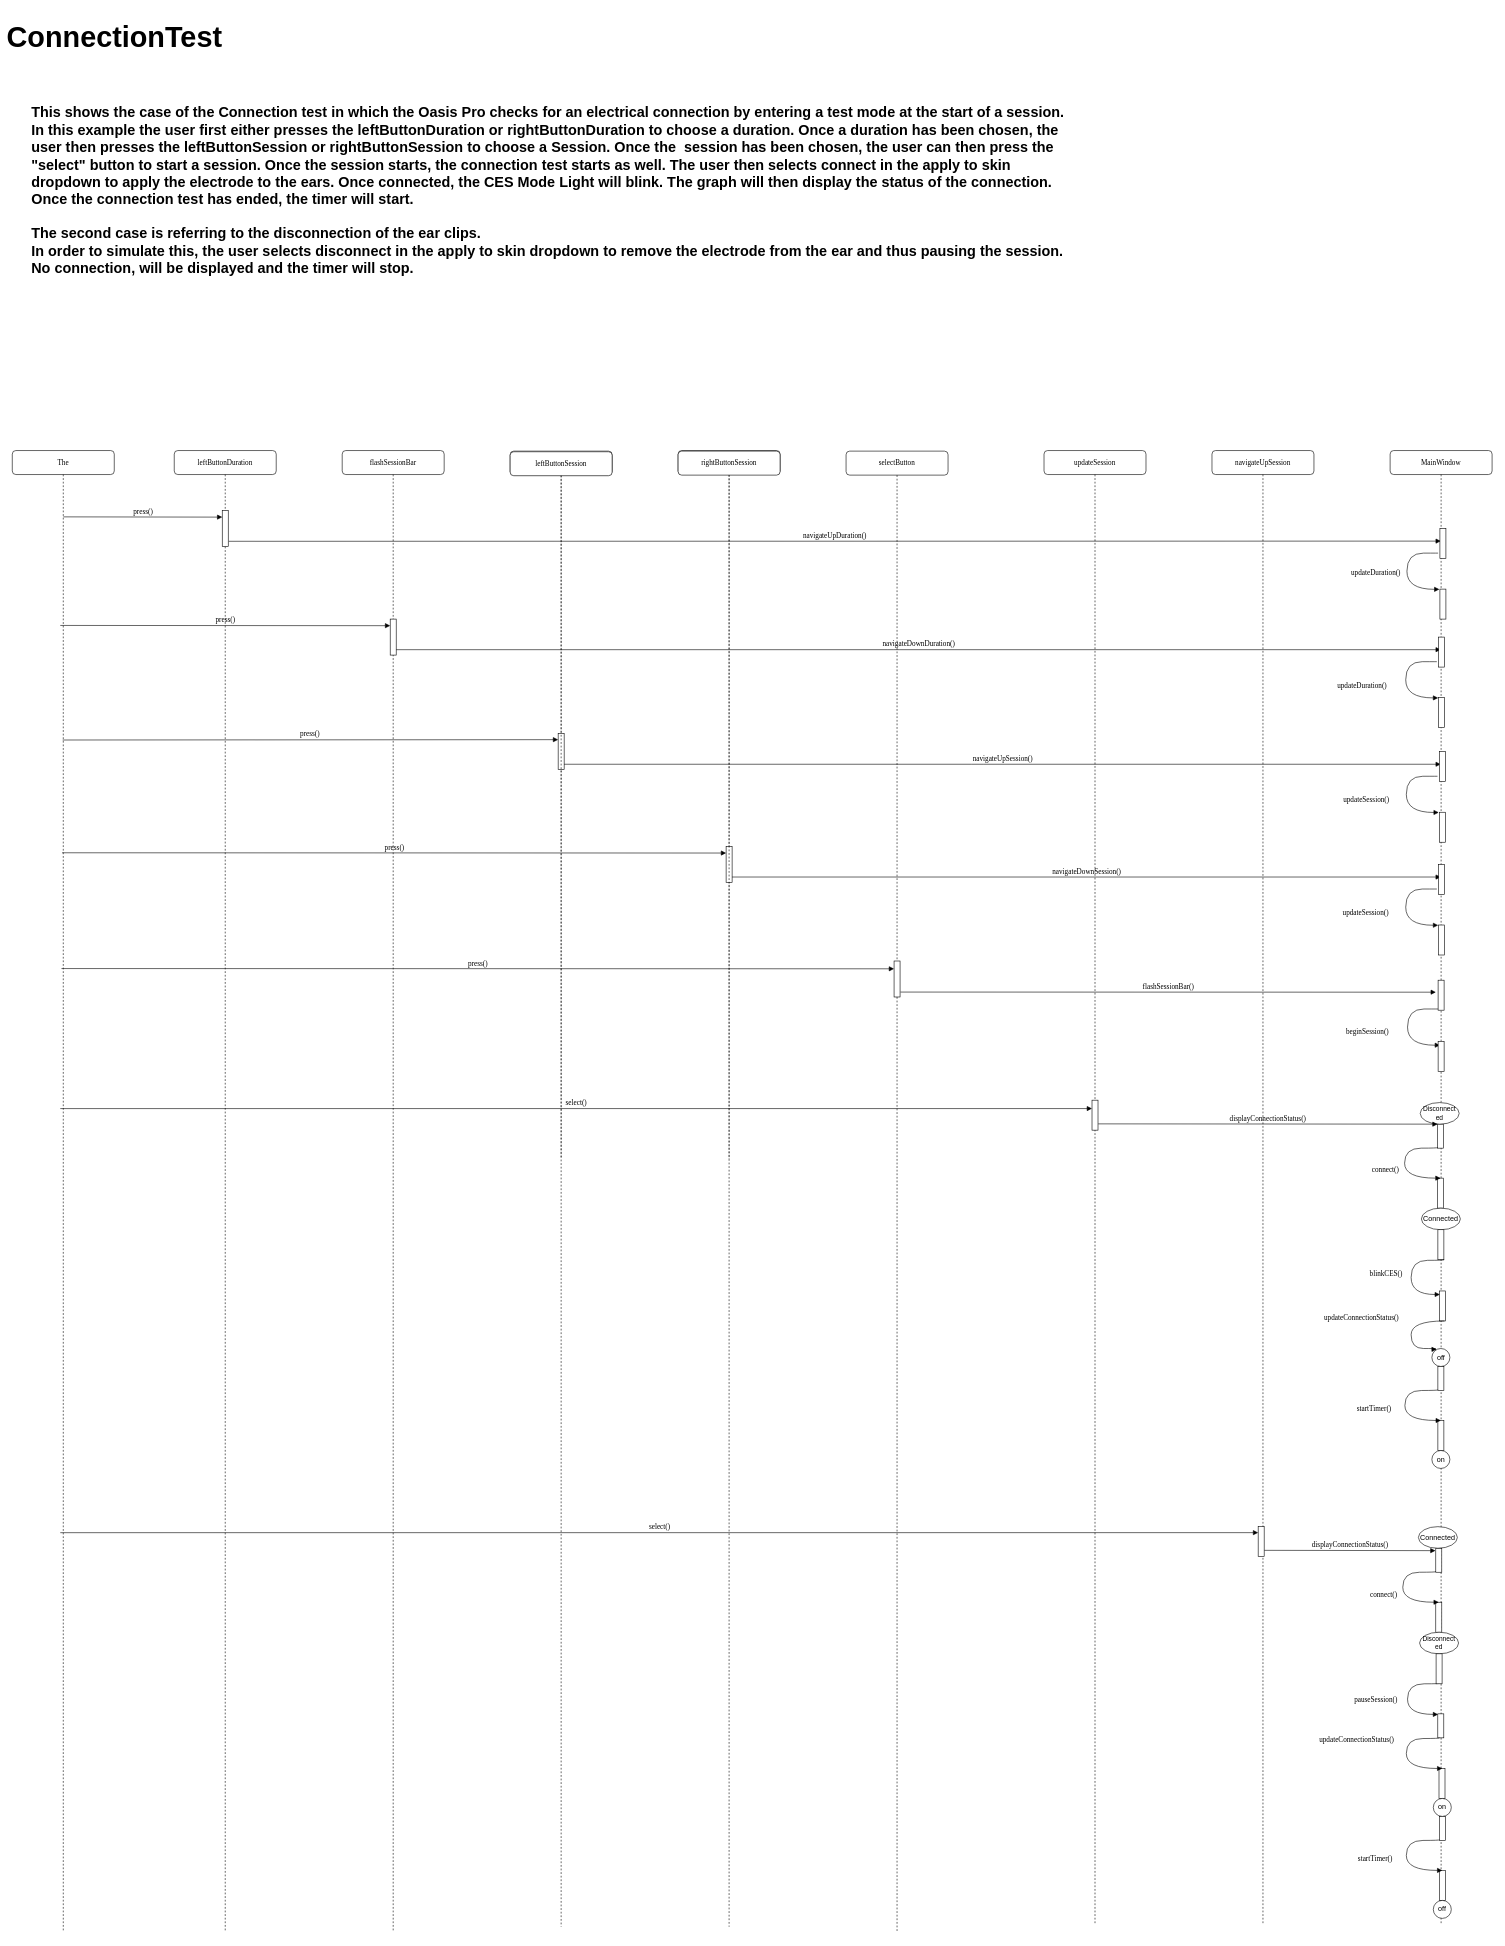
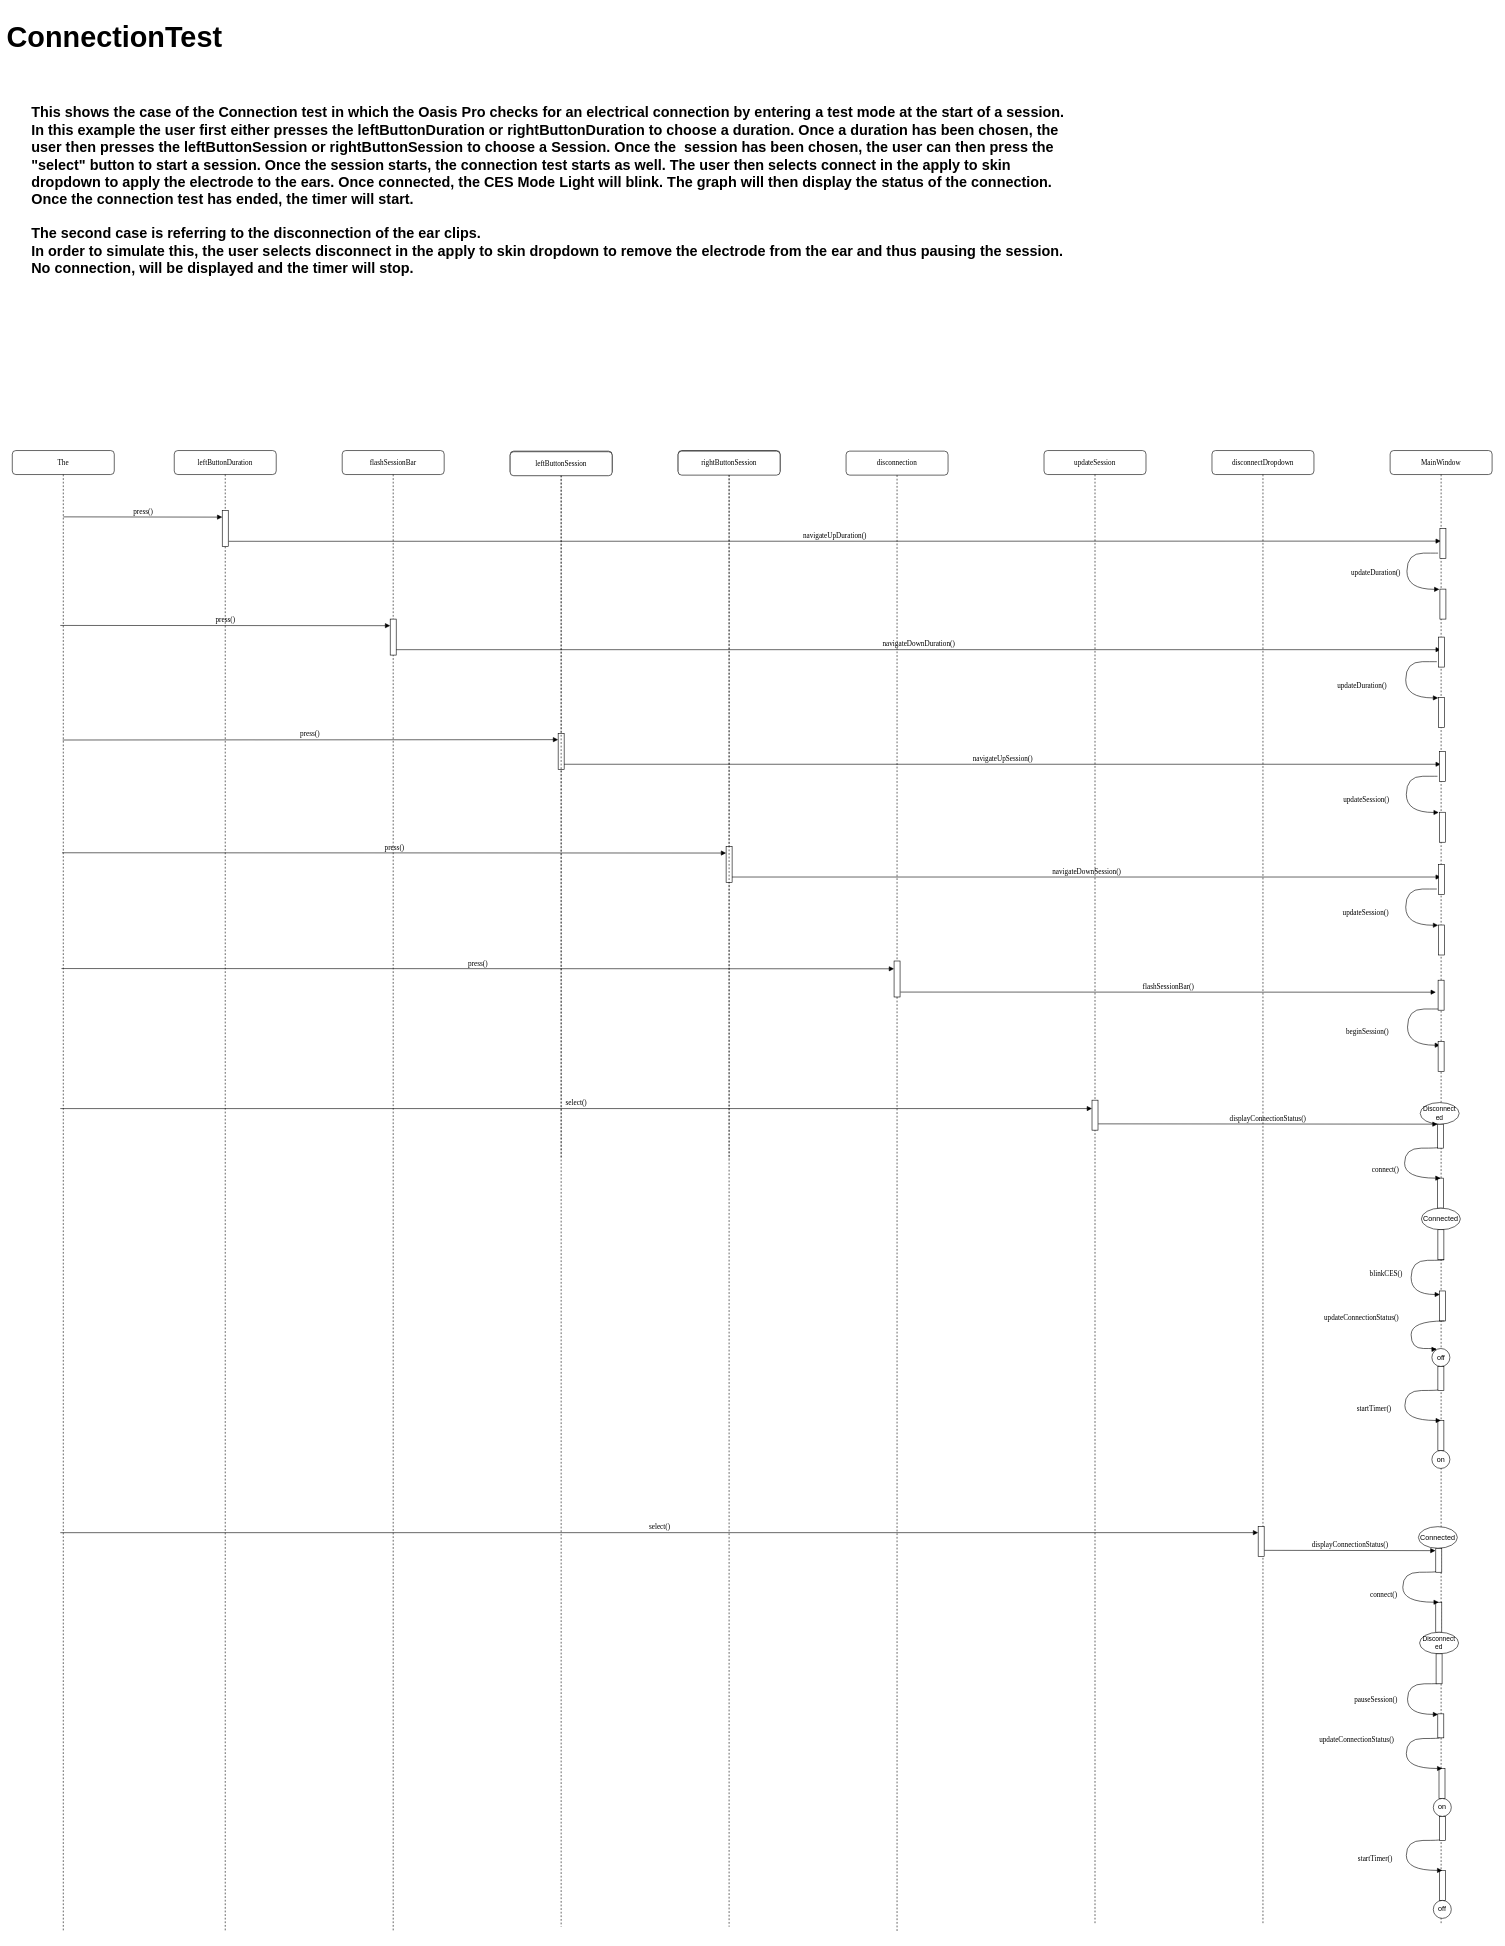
node "navigateUpSession": label "navigateUpSession" -> "disconnectDropdown"
node "selectButton": label "selectButton" -> "disconnection"
